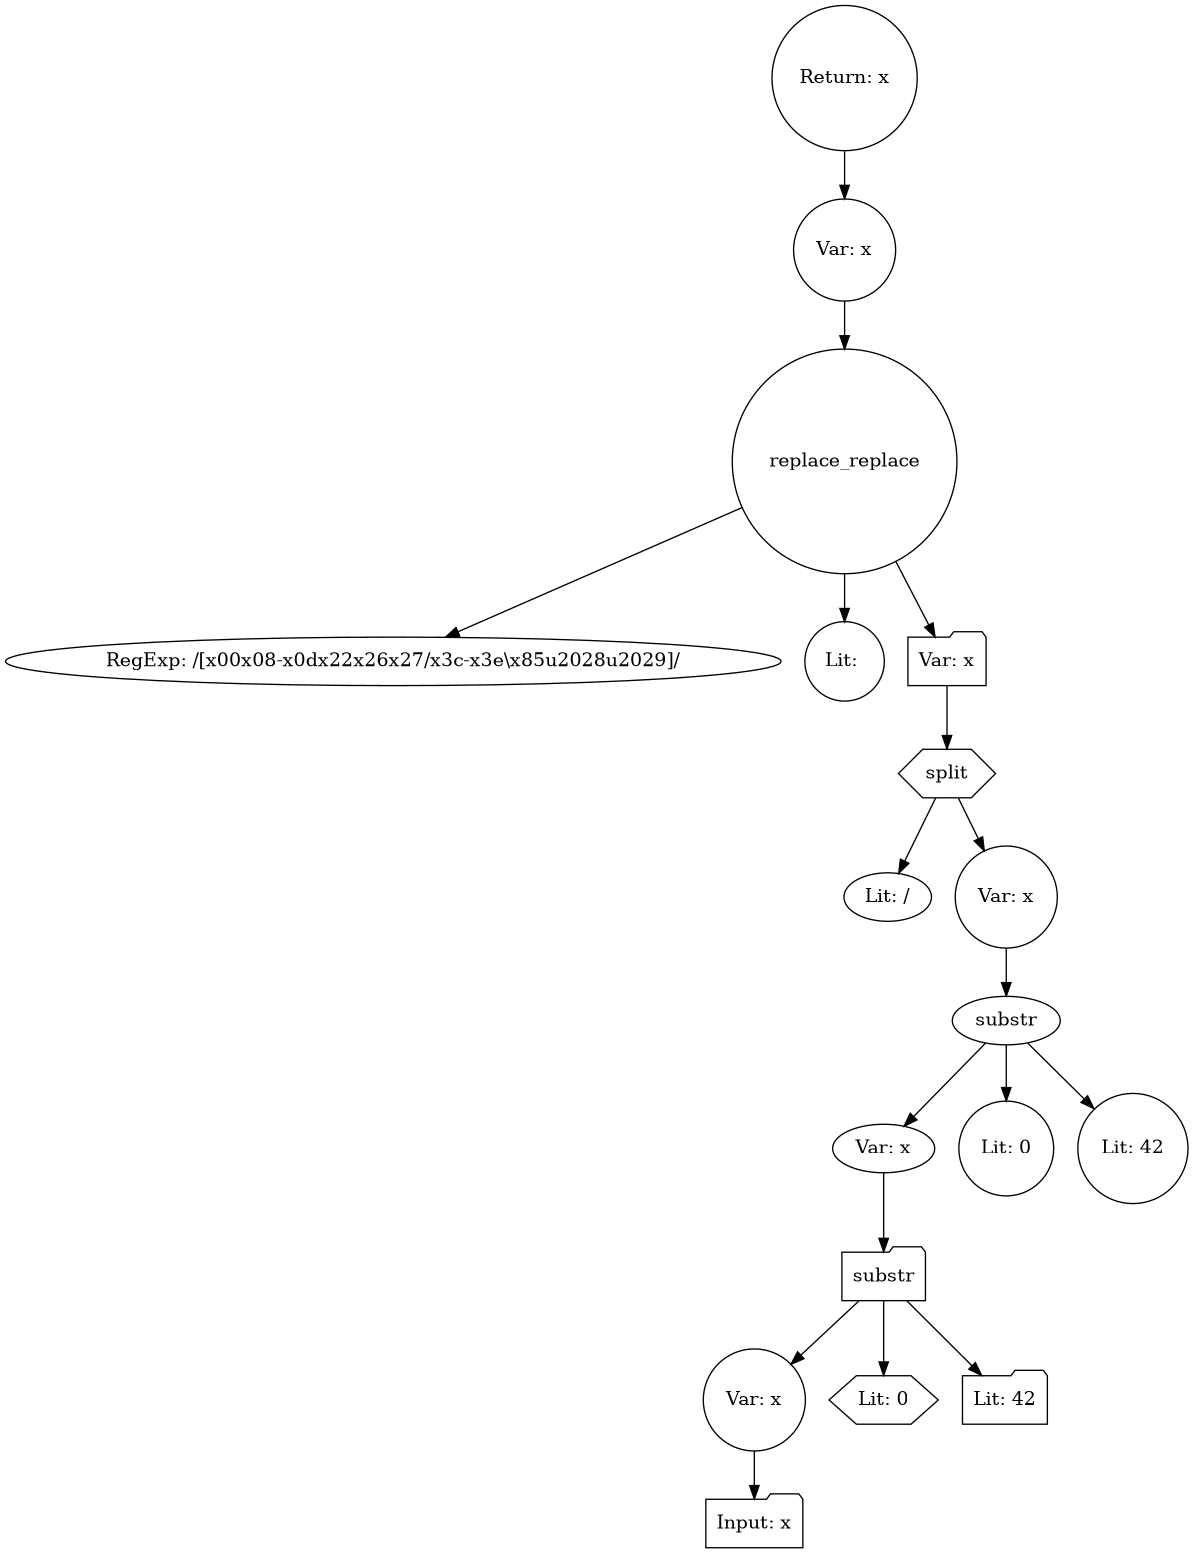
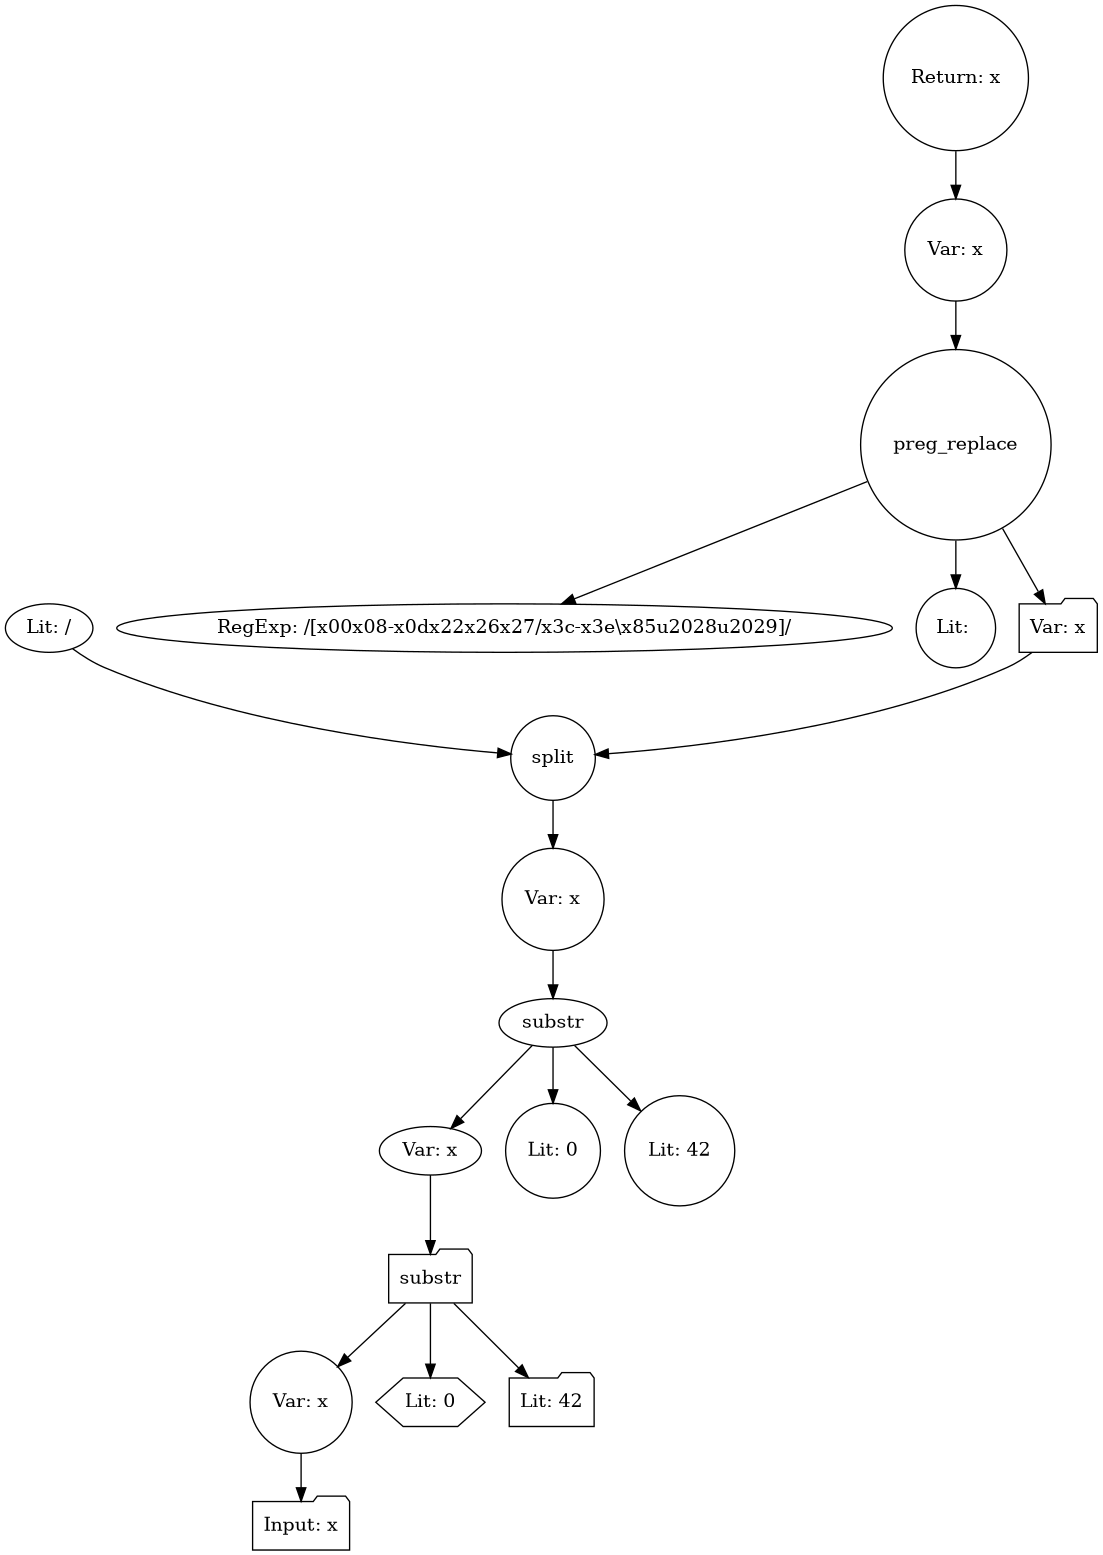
node "replace_replace": label "replace_replace" -> "preg_replace"
node "split": shape hexagon -> circle
edge "split" -> "Lit: /": reversed
